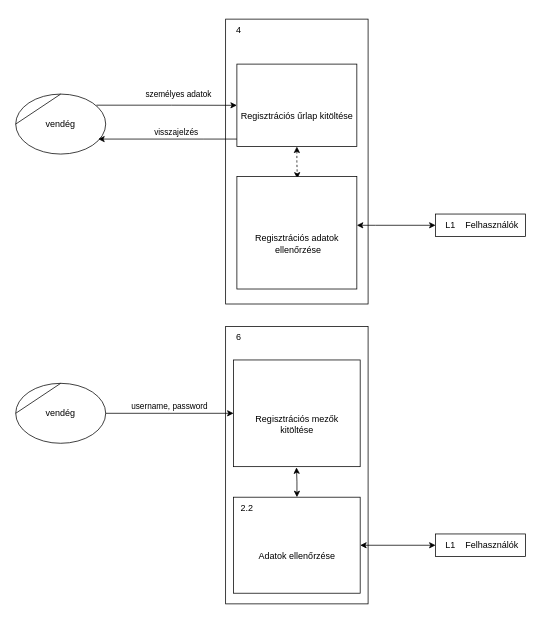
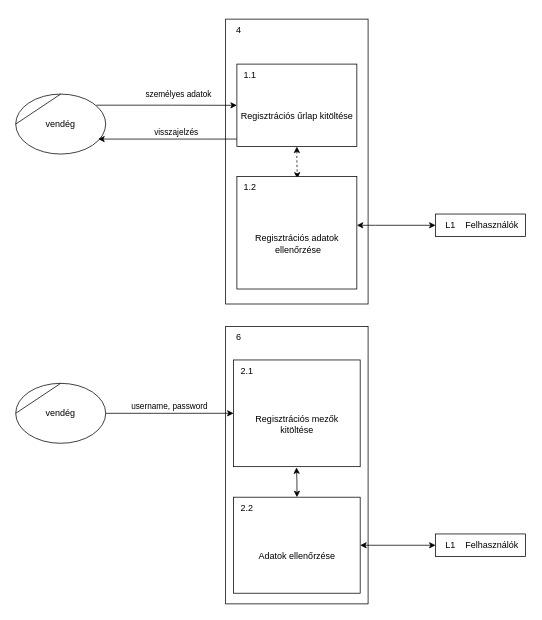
node "1.1": added
node "1.2": added
node "2.1": added
